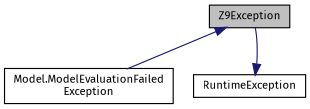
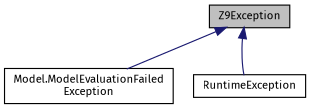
edge "Z9Exception" -> "RuntimeException": reversed
